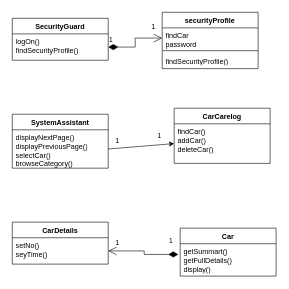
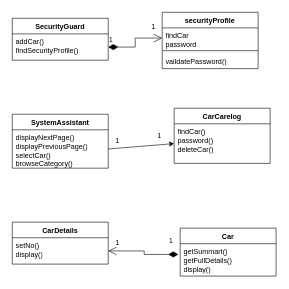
node "logOn() findSecurityProfile()": label "logOn() findSecurityProfile()" -> "addCar() findSecurityProfile()"
node "findSecurityProfile()": label "findSecurityProfile()" -> "vaildatePassword()"
node "findCar() addCar() deleteCar()": label "findCar() addCar() deleteCar()" -> "findCar() password() deleteCar()"
node "setNo() seyTime()": label "setNo() seyTime()" -> "setNo() display()"
